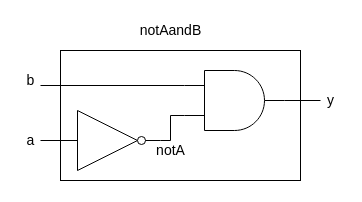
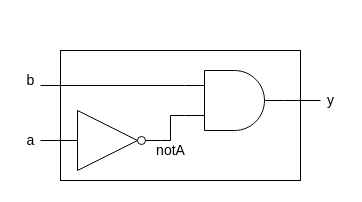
node "notAandB": removed
